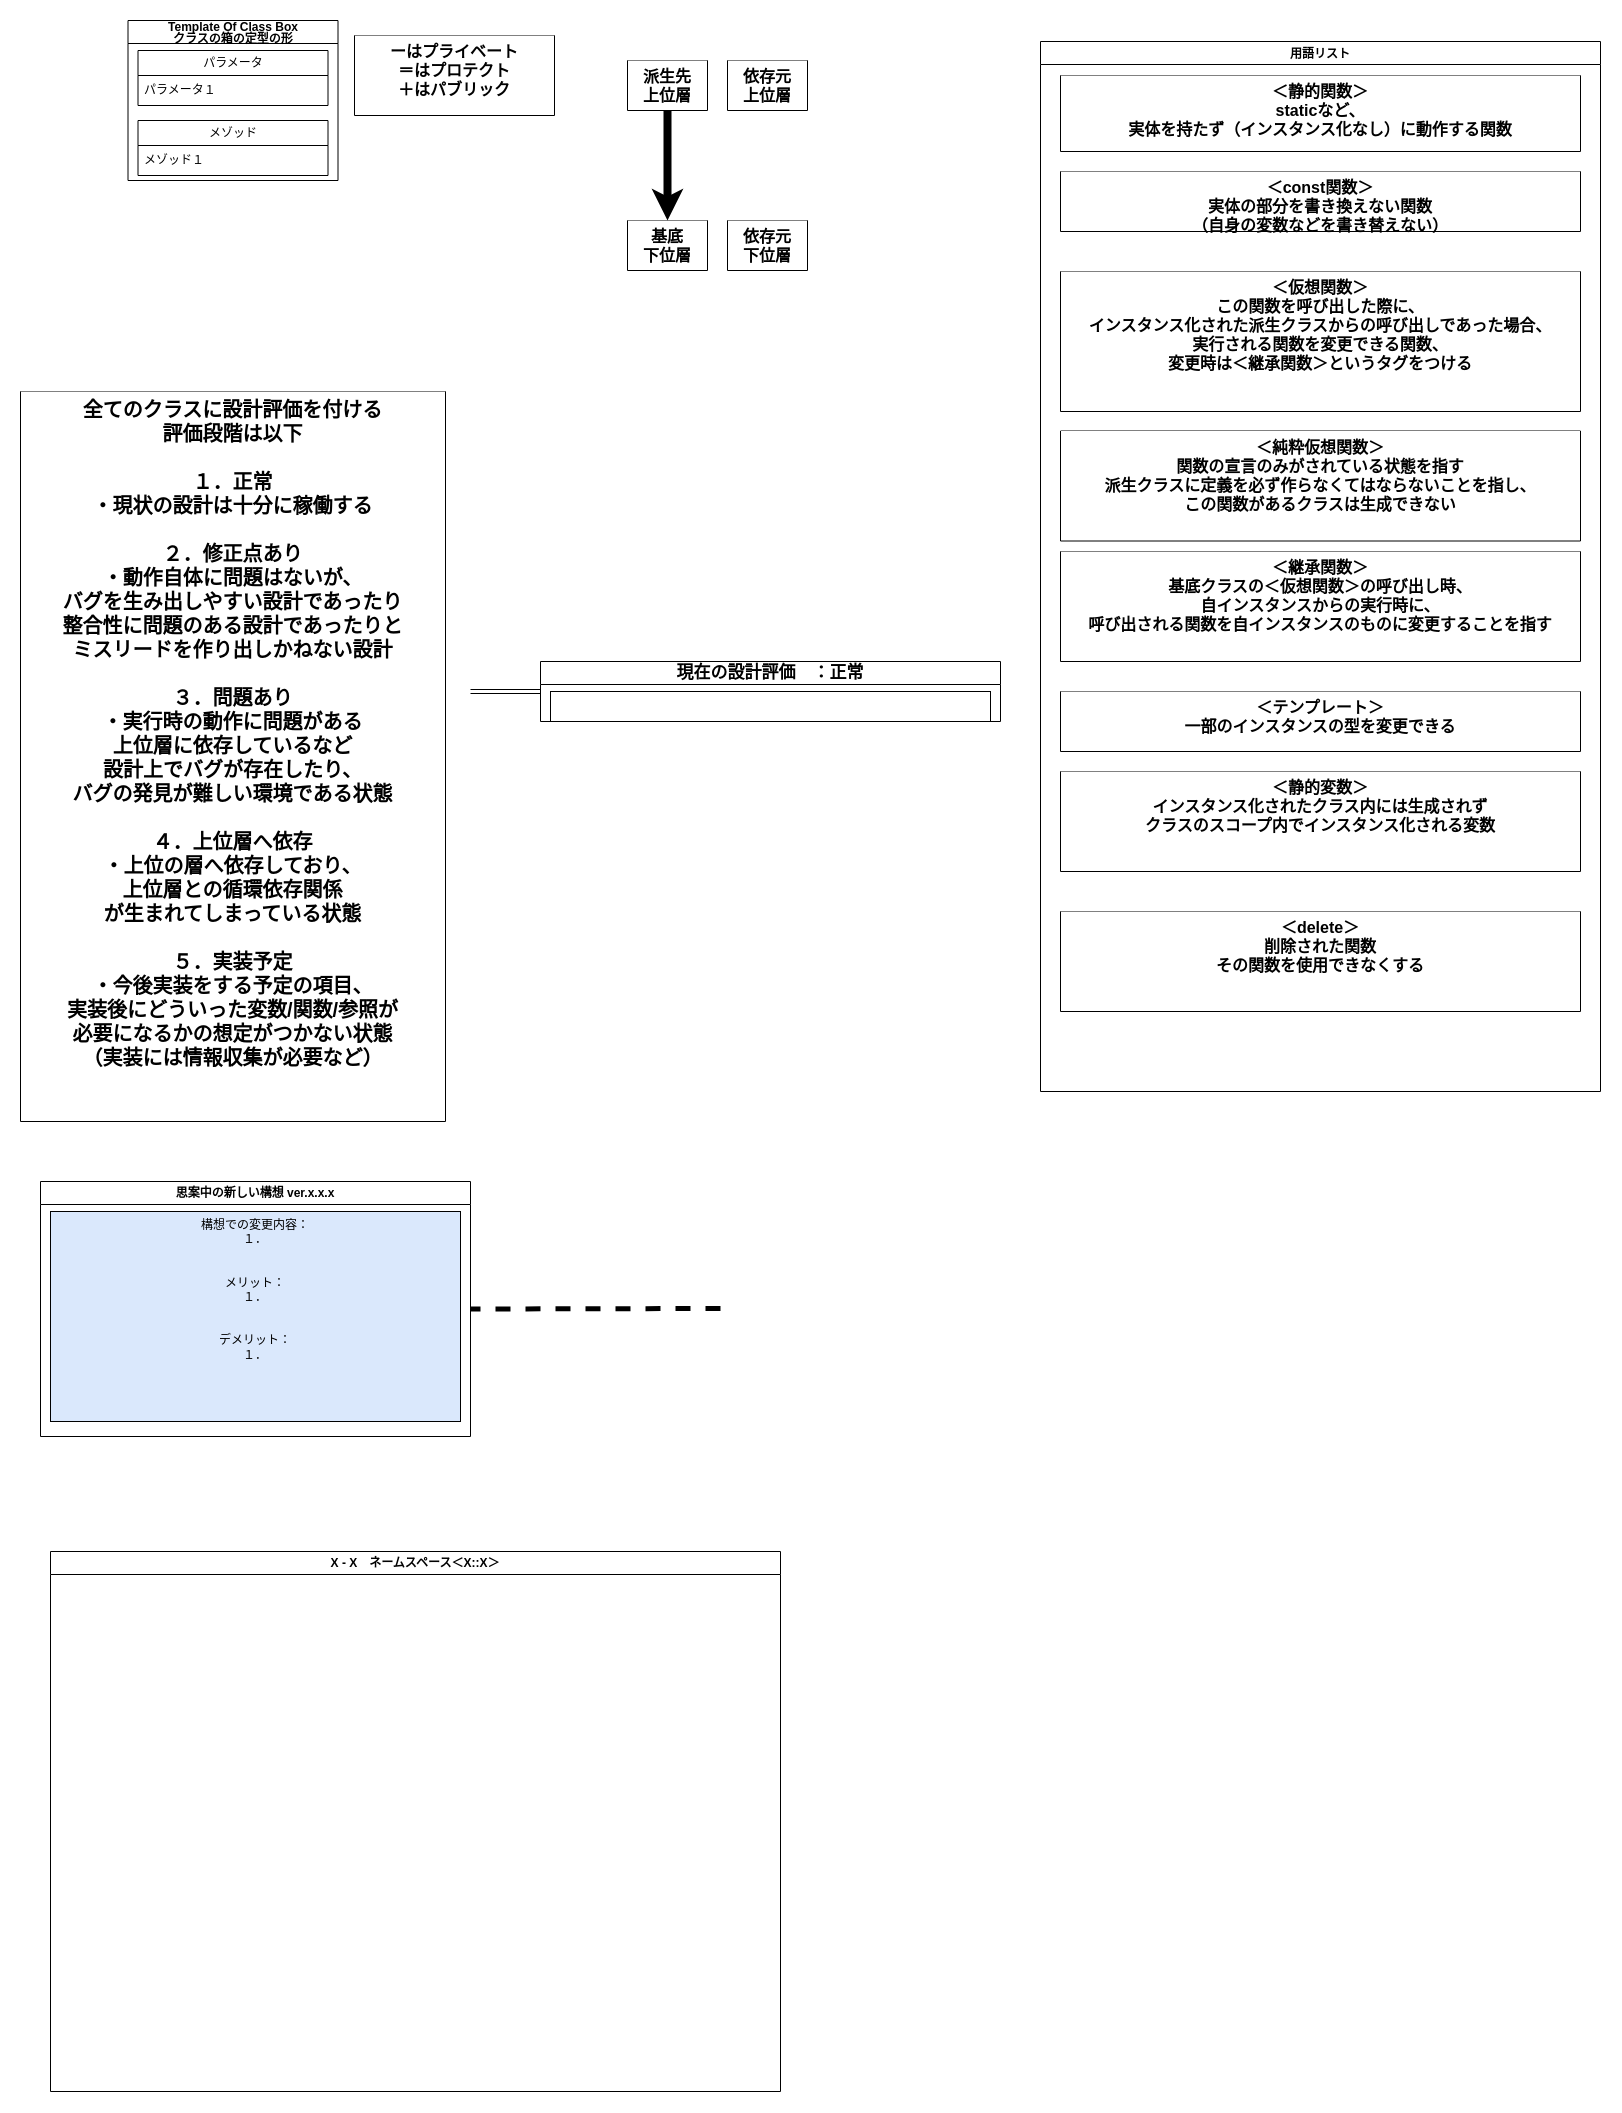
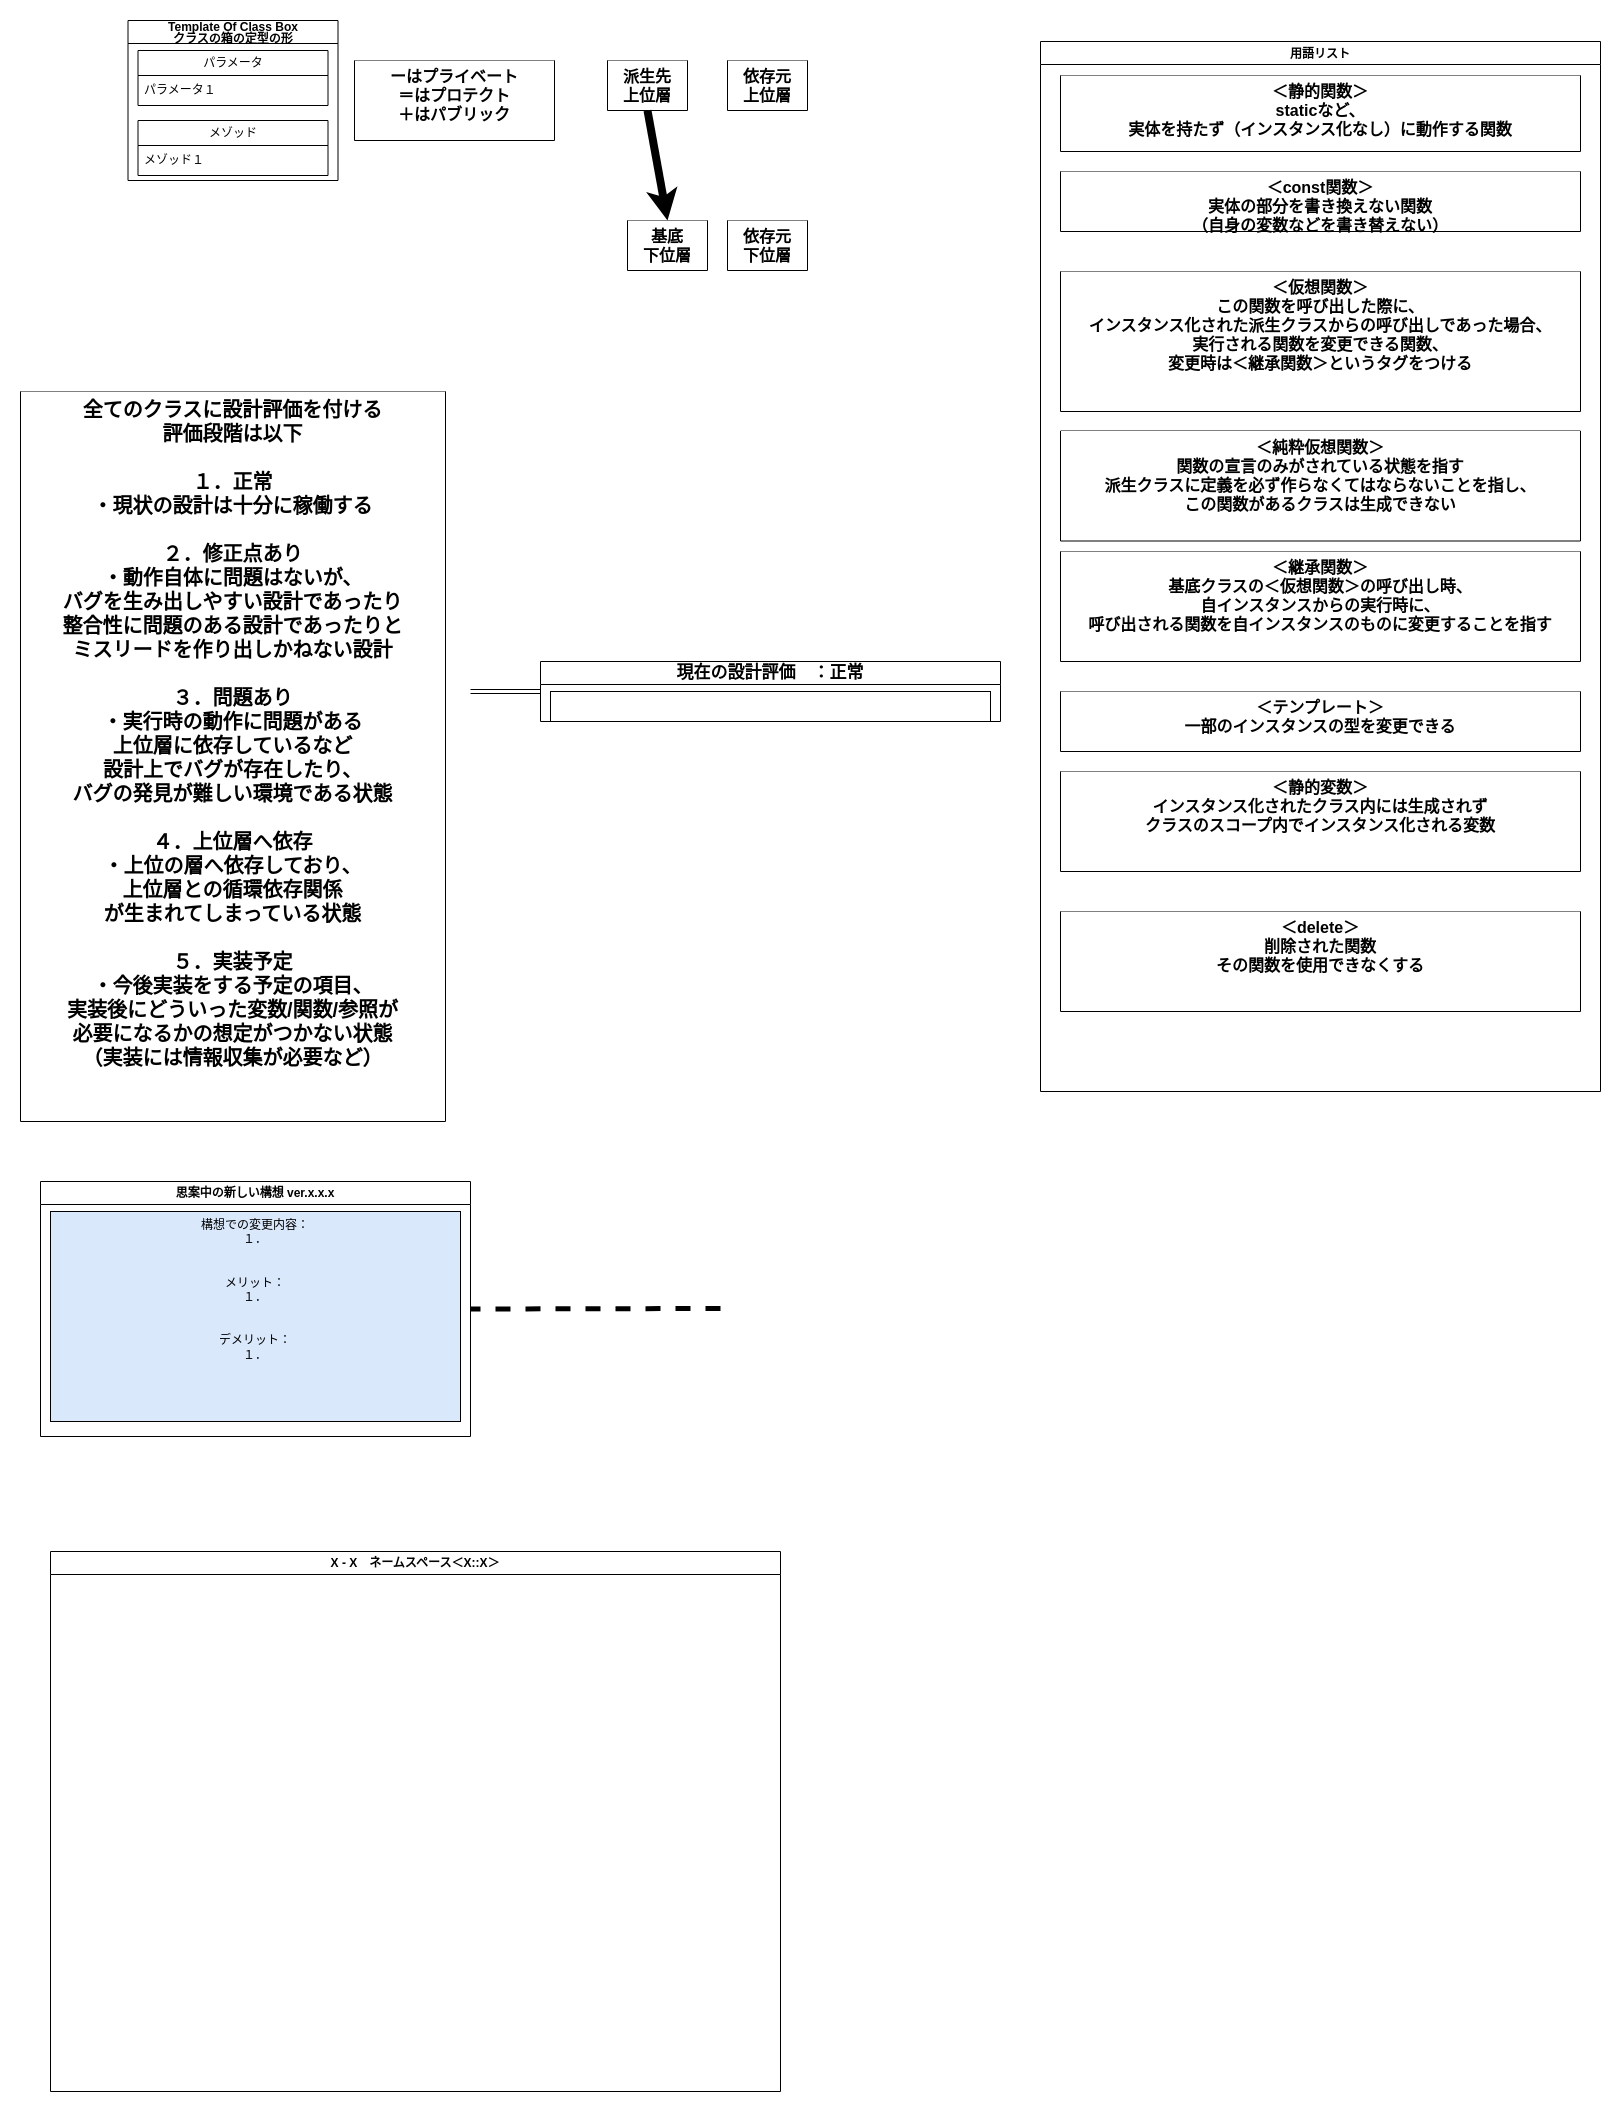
node "ーはプライベート ＝はプロテクト ＋はパブリック": moved (455, 76) -> (455, 101)
node "派生先 上位層": moved (668, 86) -> (648, 86)
